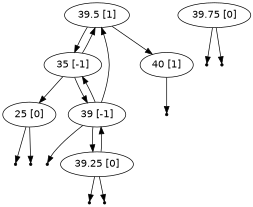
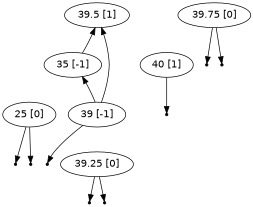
edge "39.5 [1]" -> "35 [-1]": removed
edge "39.5 [1]" -> "40 [1]": removed
edge "35 [-1]" -> "25 [0]": removed
edge "35 [-1]" -> "39 [-1]": removed
edge "39 [-1]" -> "39.25 [0]": removed
edge "39.25 [0]" -> "39 [-1]": removed
